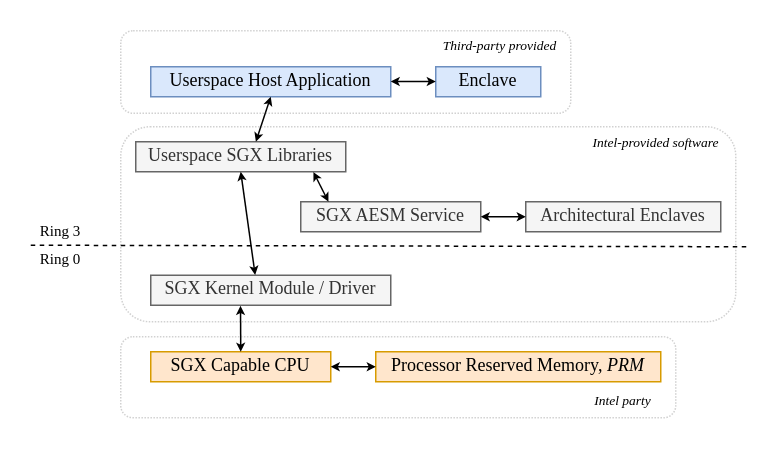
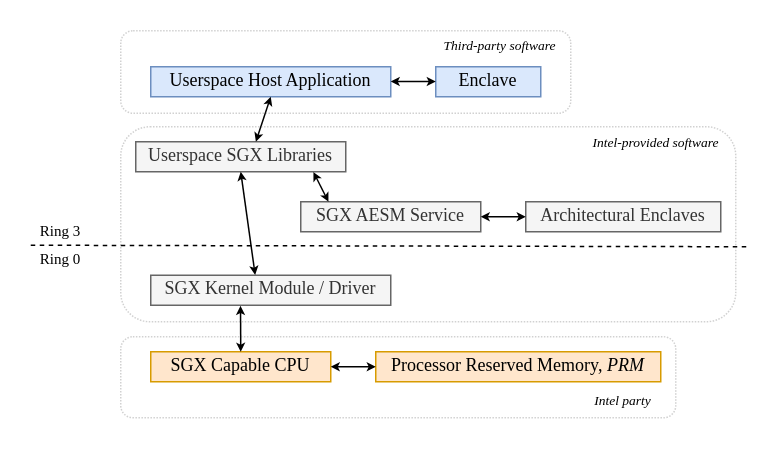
node "Third-party provided": label "Third-party provided" -> "Third-party software"
